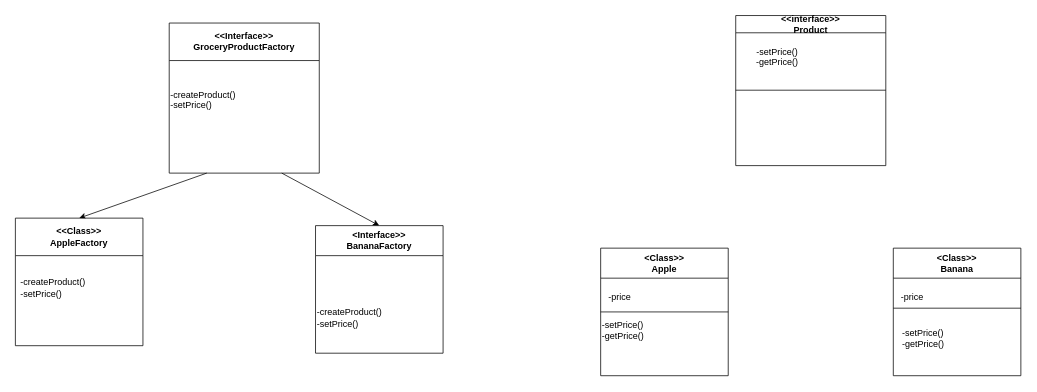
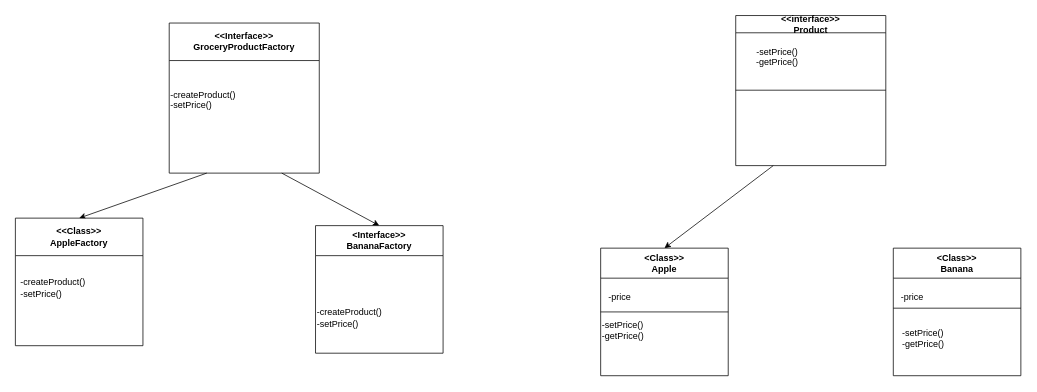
edge "<<interface>> Product" -> "<Class>> Apple": added
